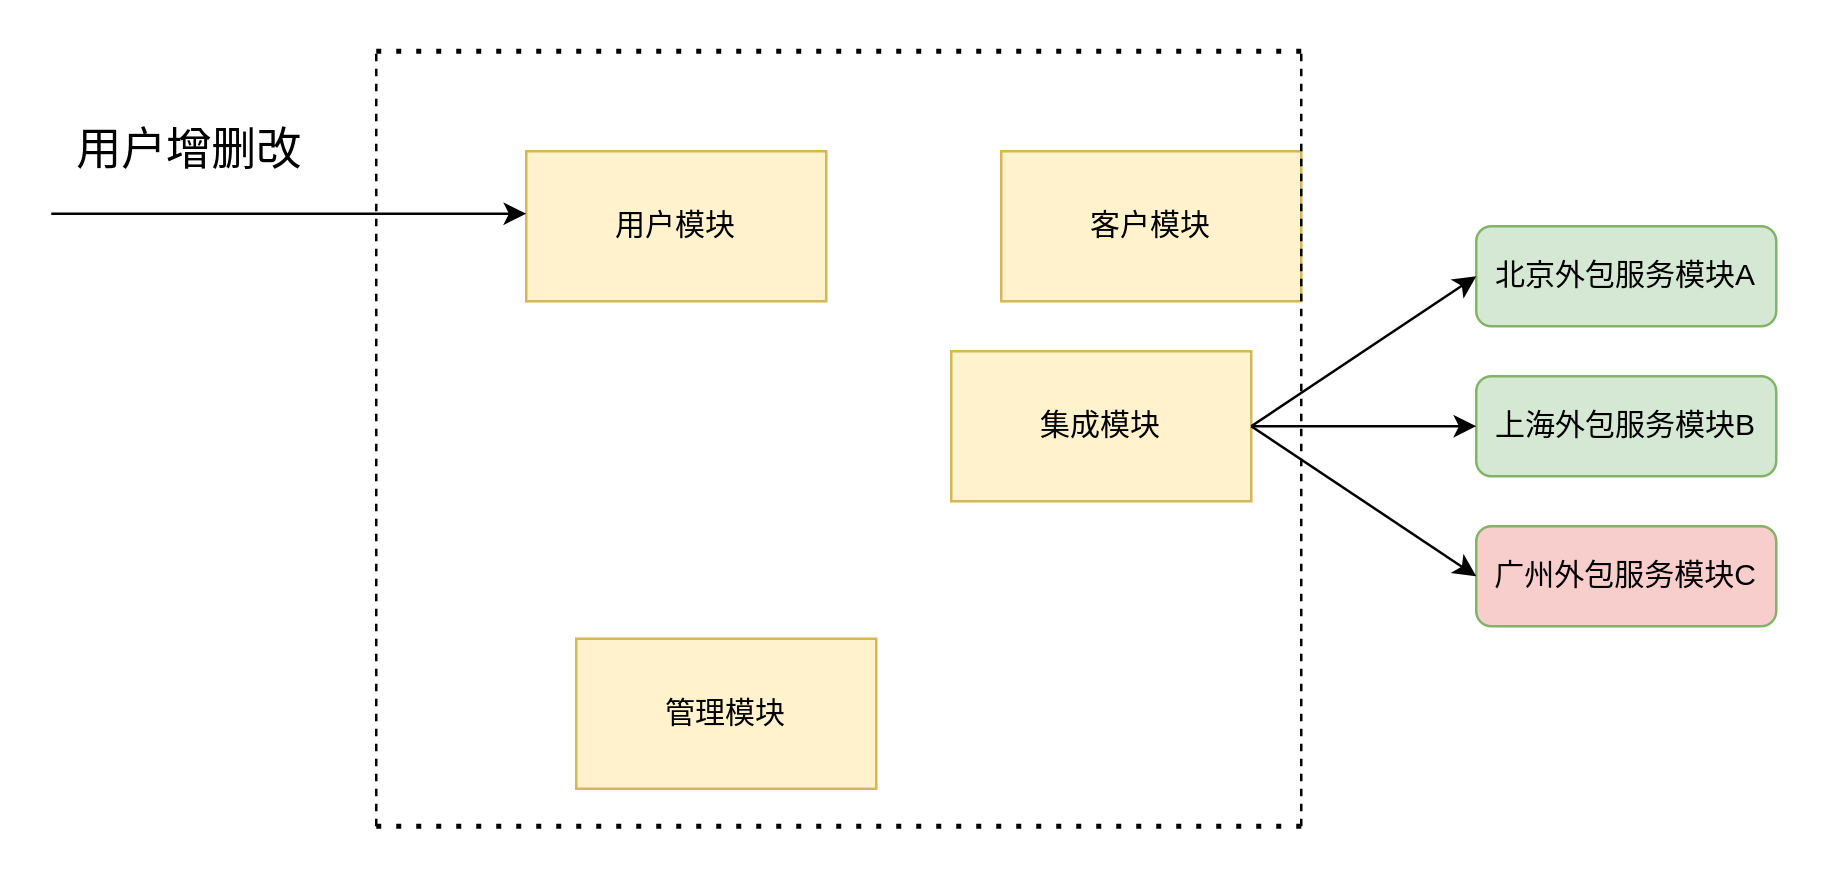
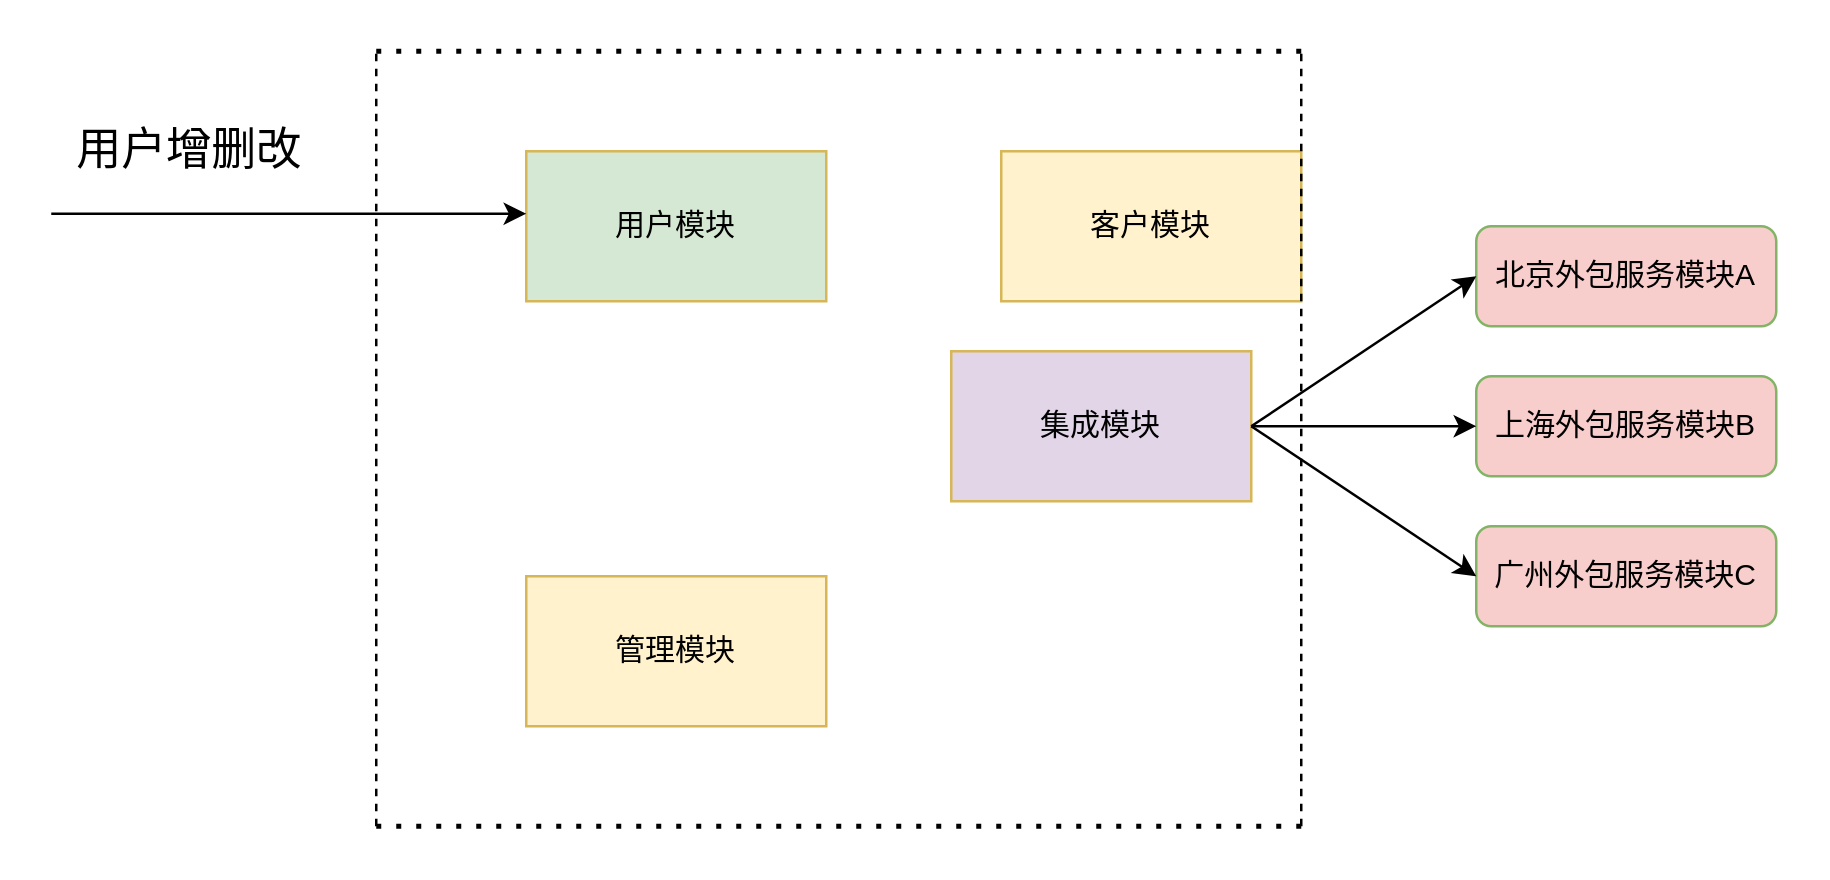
node "用户模块": fillcolor #fff2cc -> #d5e8d4
node "北京外包服务模块A": fillcolor #d5e8d4 -> #f8cecc
node "集成模块": fillcolor #fff2cc -> #e1d5e7
node "上海外包服务模块B": fillcolor #d5e8d4 -> #f8cecc
node "管理模块": moved (726, 714) -> (676, 651)
